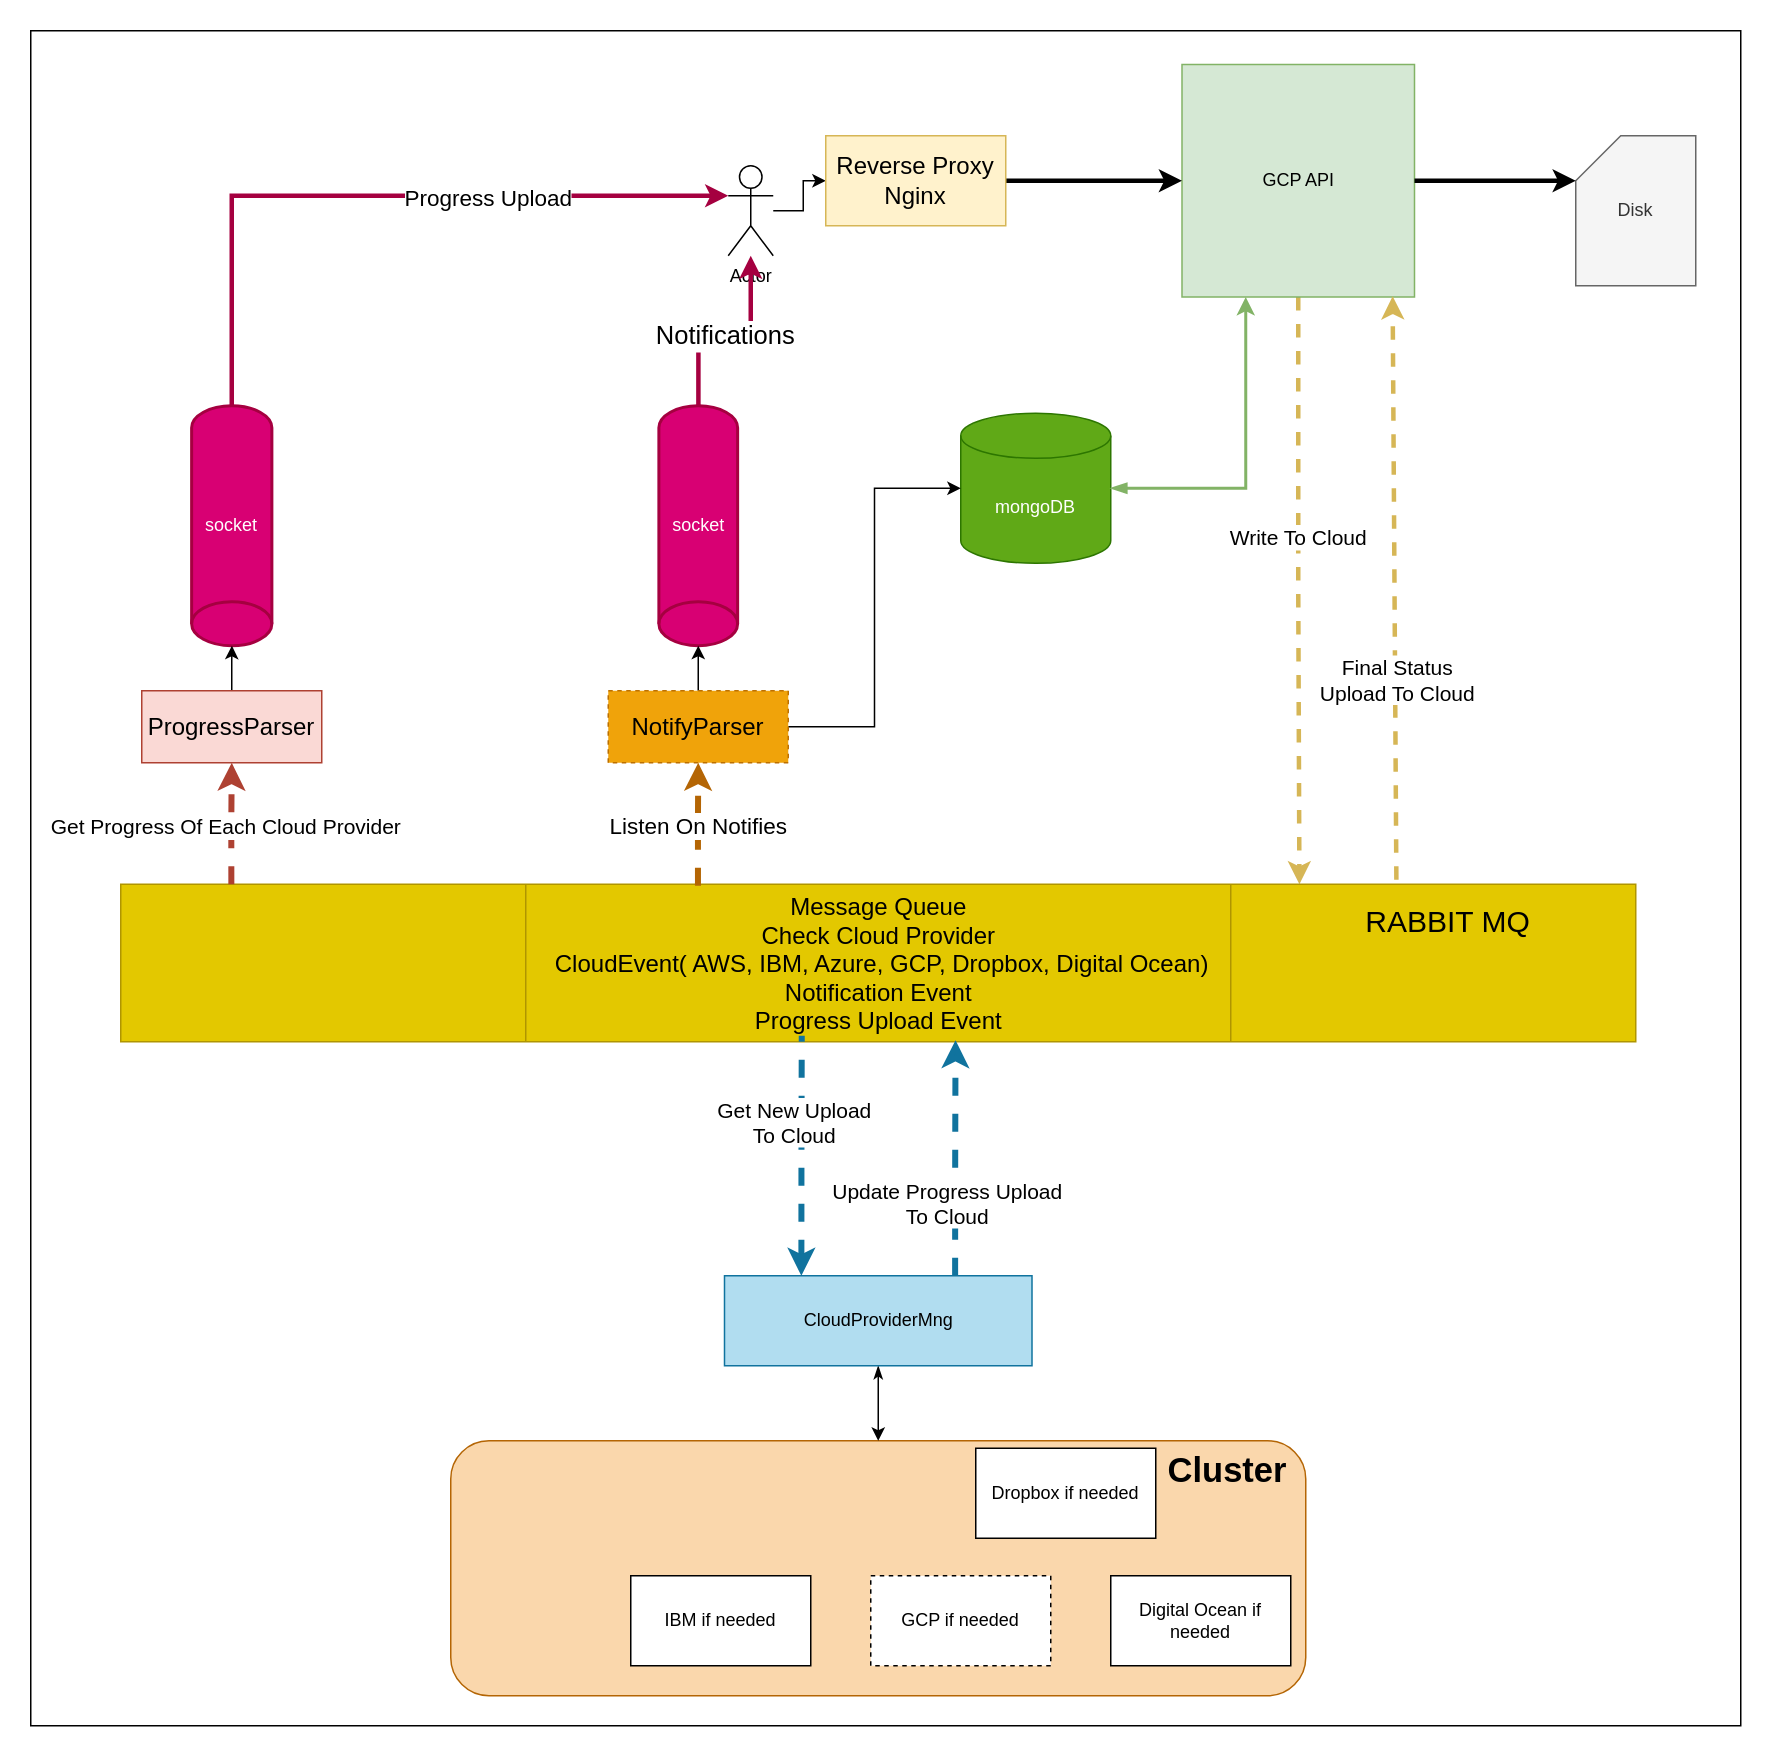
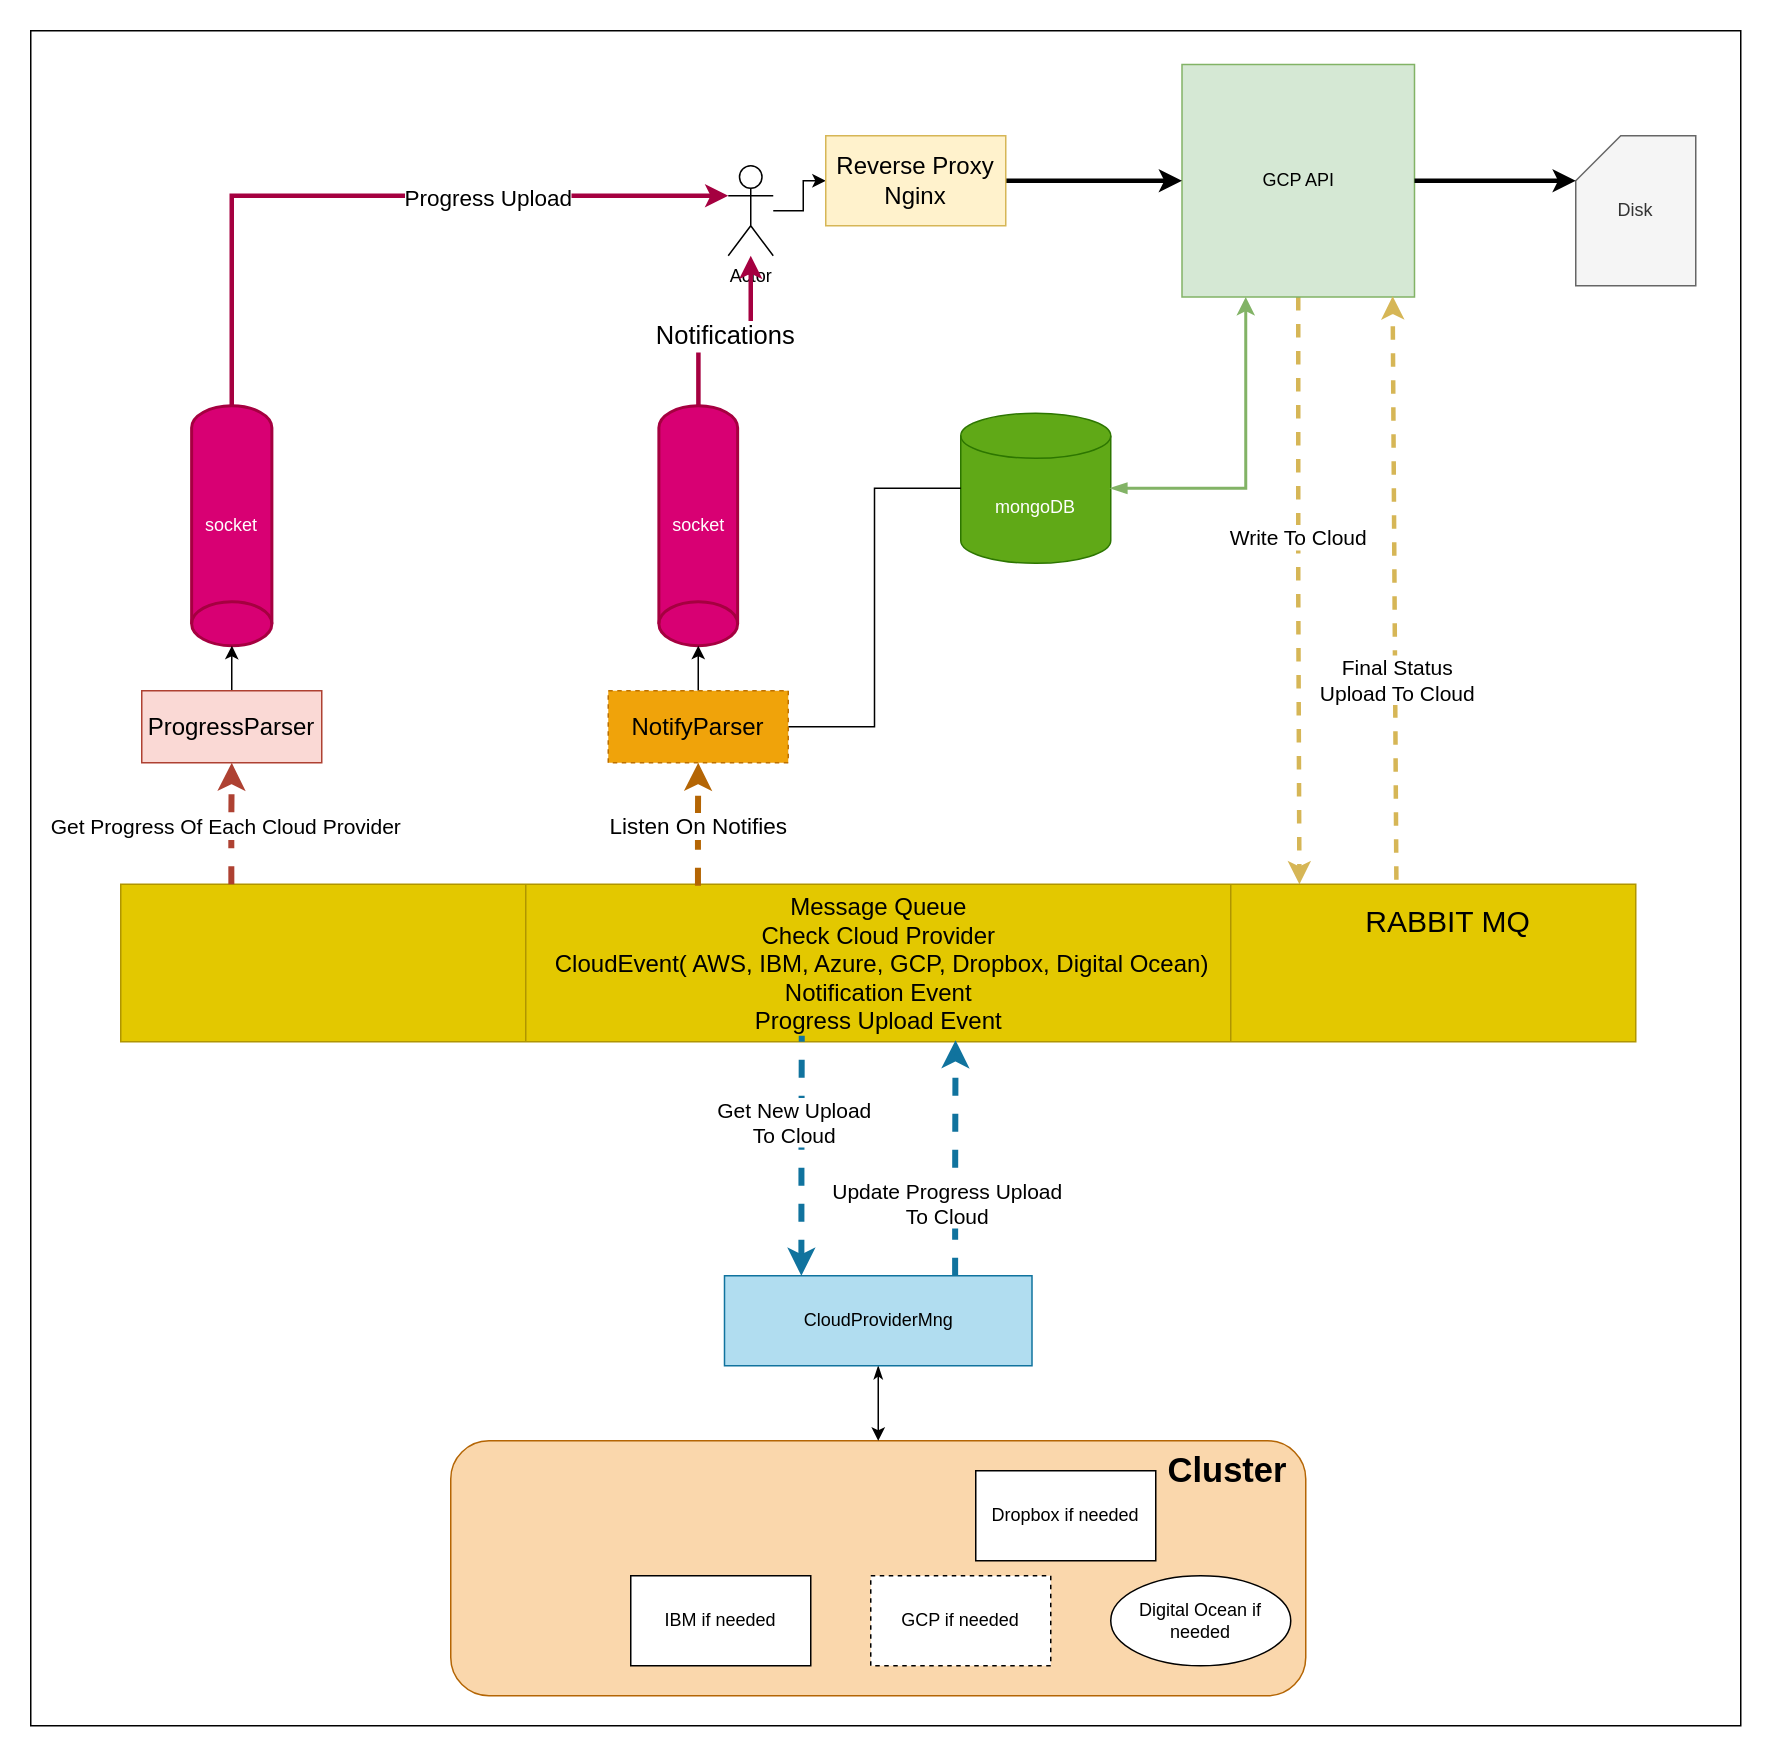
edge "NotifyParser" -> "mongoDB": arrowhead classic -> none
node "Dropbox if needed": moved (1066, 1493) -> (1066, 1516)
node "Digital Ocean if needed": shape rectangle -> ellipse
